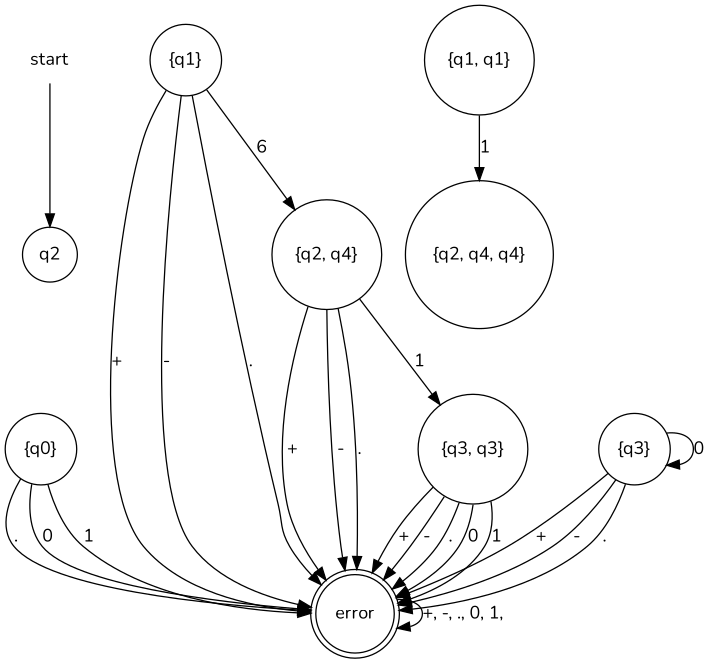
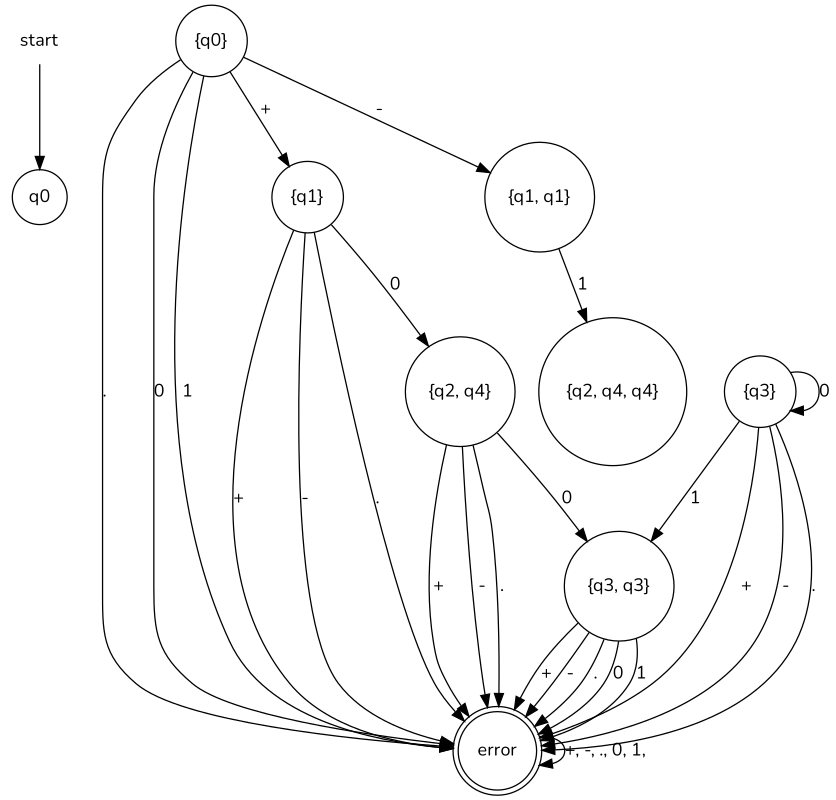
edge "{q0}" -> "{q1, q1}": added, label "-"
edge "{q0}" -> "{q1}": added, label "+"
edge "{q1}" -> "{q2, q4}": label "6" -> "0"
node "q2": label "q2" -> "q0"
edge "{q2, q4}" -> "{q3, q3}": label "1" -> "0"
edge "{q3}" -> "{q3, q3}": added, label "1"
